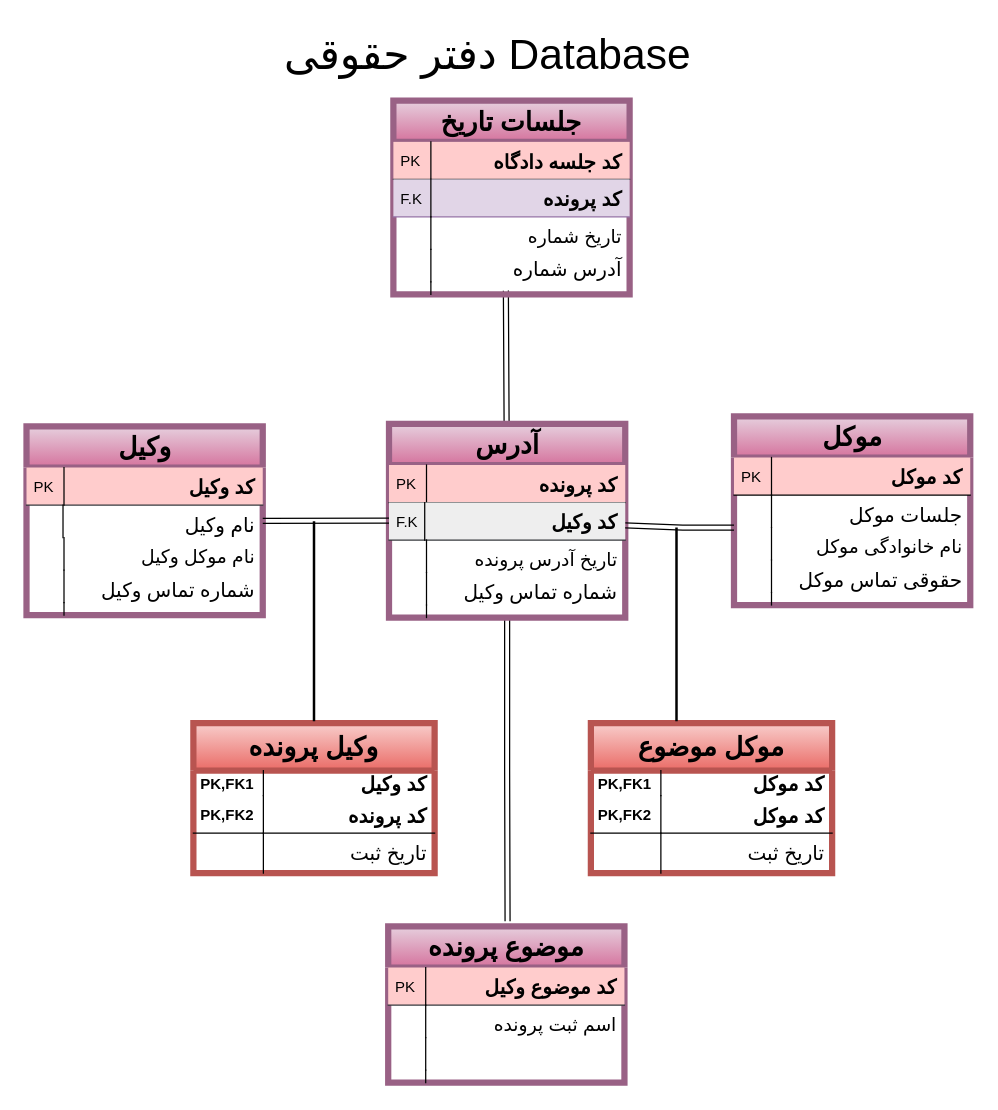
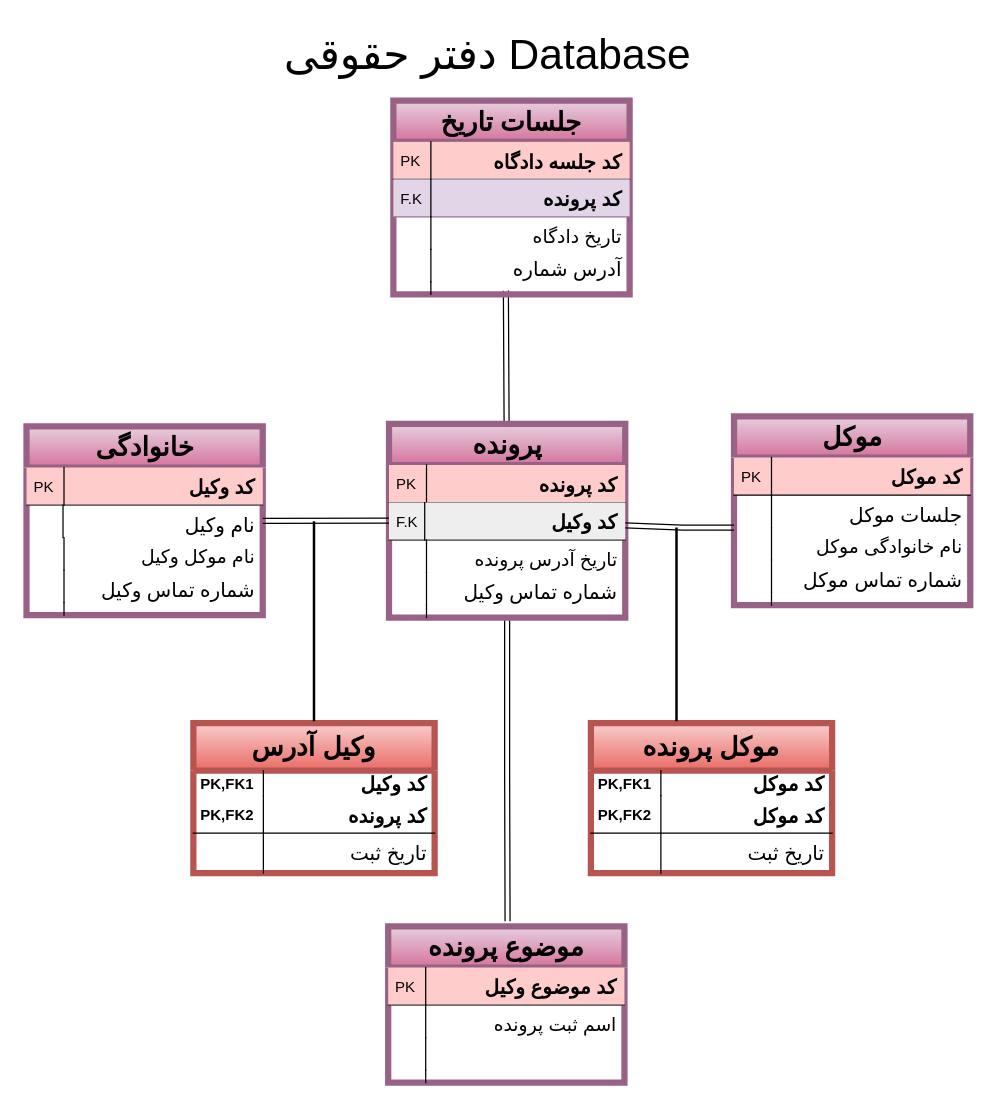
node "تاریخ شماره": label "تاریخ شماره" -> "تاریخ دادگاه"
node "آدرس": label "آدرس" -> "پرونده"
node "وکیل": label "وکیل" -> "خانوادگی"
node "حقوقی تماس موکل": label "حقوقی تماس موکل" -> "شماره تماس موکل"
node "وکیل پرونده": label "وکیل پرونده" -> "وکیل آدرس"
node "موکل موضوع": label "موکل موضوع" -> "موکل پرونده"
